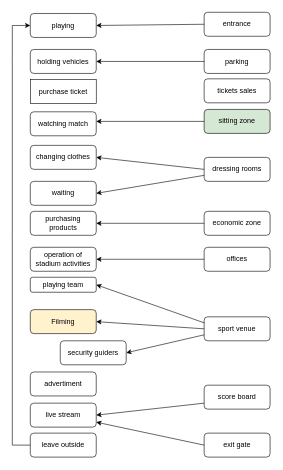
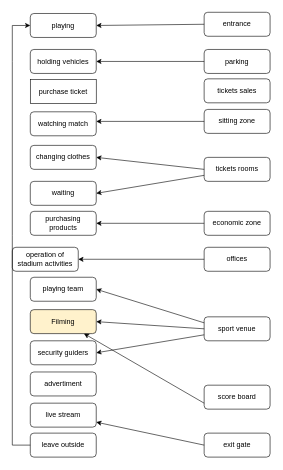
node "sitting zone": fillcolor #d5e8d4 -> #ffffff
node "dressing rooms": label "dressing rooms" -> "tickets rooms"
node "operation of stadium activities": moved (63, 260) -> (45, 260)
node "playing team": size 66x15 -> 66x24
node "security guiders": moved (93, 353) -> (63, 353)
edge "score board" -> "live stream": now "score board" -> "Filming"
